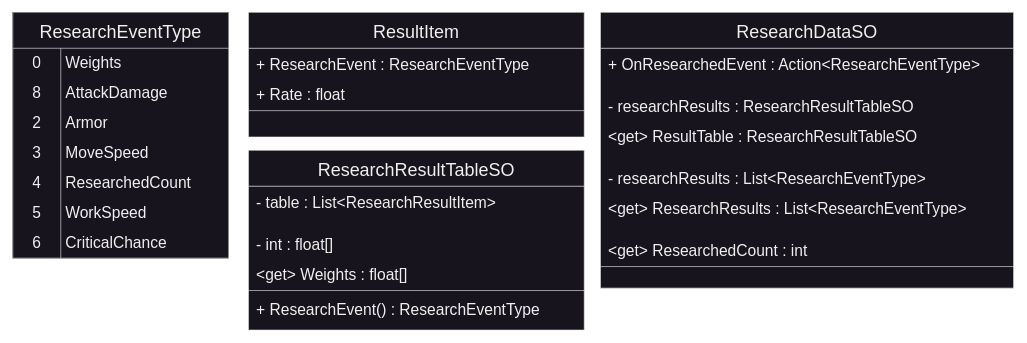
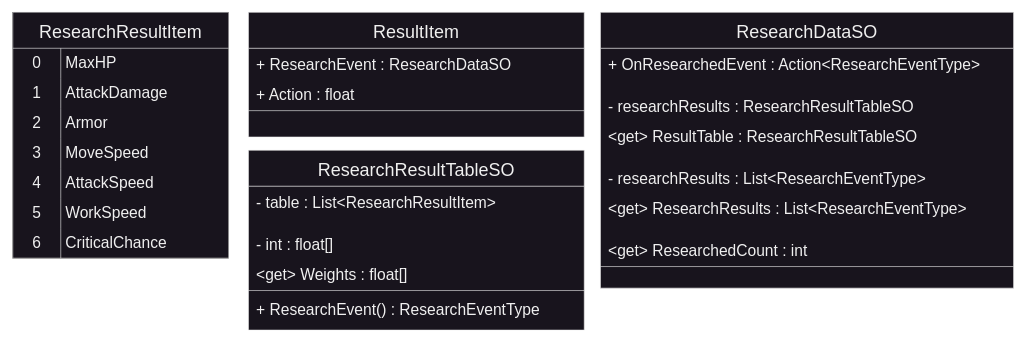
node "ResearchEventType": label "ResearchEventType" -> "ResearchResultItem"
node "Weights": label "Weights" -> "MaxHP"
node "+ ResearchEvent : ResearchEventType": label "+ ResearchEvent : ResearchEventType" -> "+ ResearchEvent : ResearchDataSO"
node "8": label "8" -> "1"
node "+ Rate : float": label "+ Rate : float" -> "+ Action : float"
node "ResearchedCount": label "ResearchedCount" -> "AttackSpeed"
